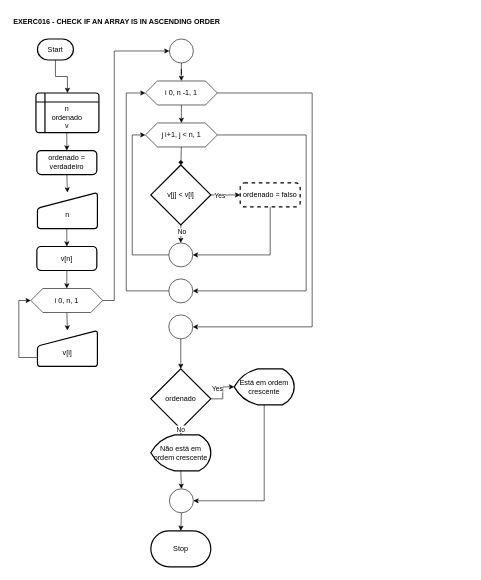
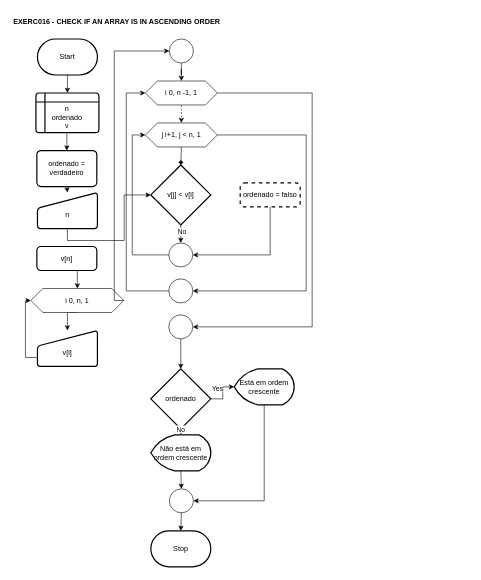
node "Start": size 36x21 -> 60x36
edge "i 0, n -1, 1" -> "j i+1, j < n, 1": style solid -> dashed
node "ordenado = verdadeiro": size 60x24 -> 60x36
edge "v[j] < v[i]" -> "ordenado = falso": removed, label "Yes"
edge "n" -> "v[n]": now "n" -> "v[j] < v[i]"
node "i 0, n, 1": size 72x24 -> 93x24
